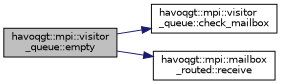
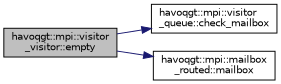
node "havoqgt::mpi::visitor _queue::empty": label "havoqgt::mpi::visitor _queue::empty" -> "havoqgt::mpi::visitor _visitor::empty"
node "havoqgt::mpi::mailbox _routed::receive": label "havoqgt::mpi::mailbox _routed::receive" -> "havoqgt::mpi::mailbox _routed::mailbox"
